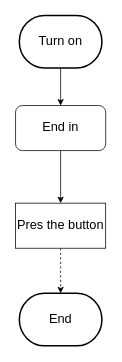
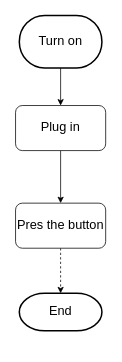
node "End in": label "End in" -> "Plug in"
node "Pres the button": shape rectangle -> rounded rectangle
node "End": size 83x53 -> 83x38
